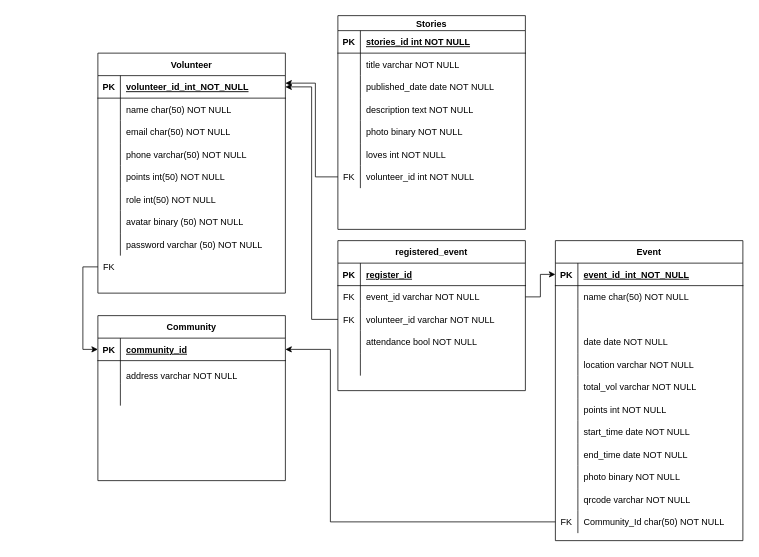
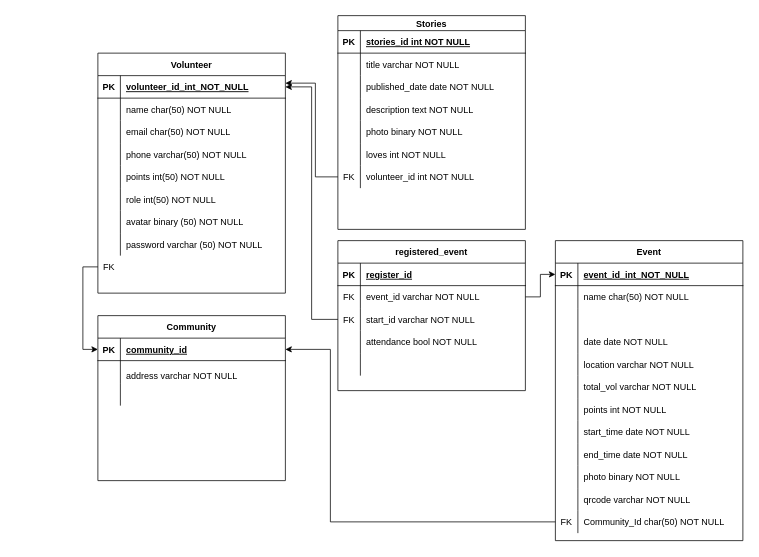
node "volunteer_id varchar NOT NULL": label "volunteer_id varchar NOT NULL" -> "start_id varchar NOT NULL"
